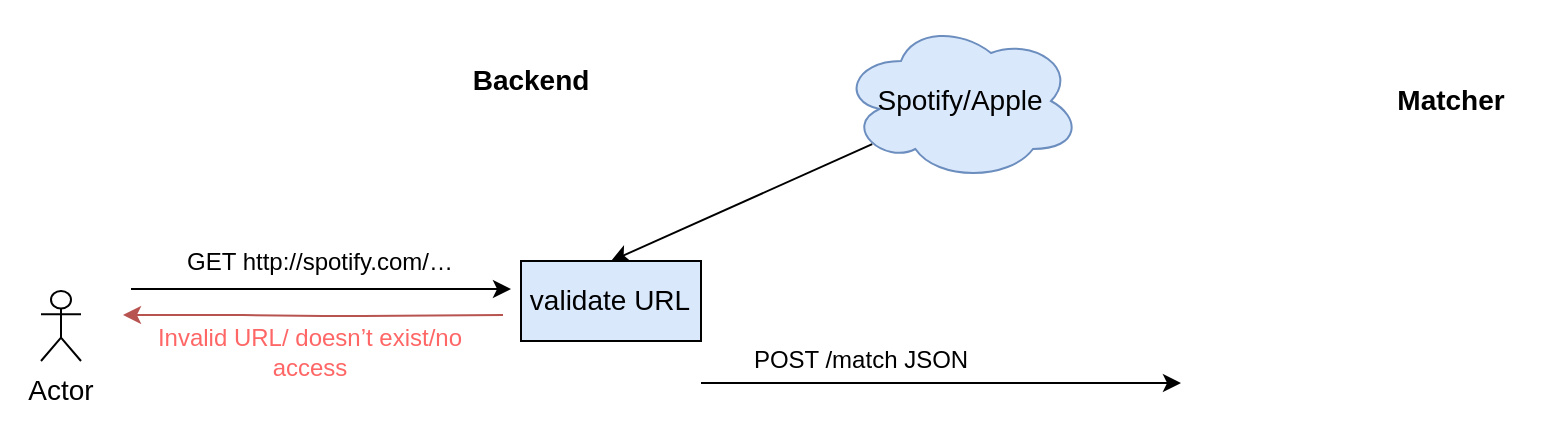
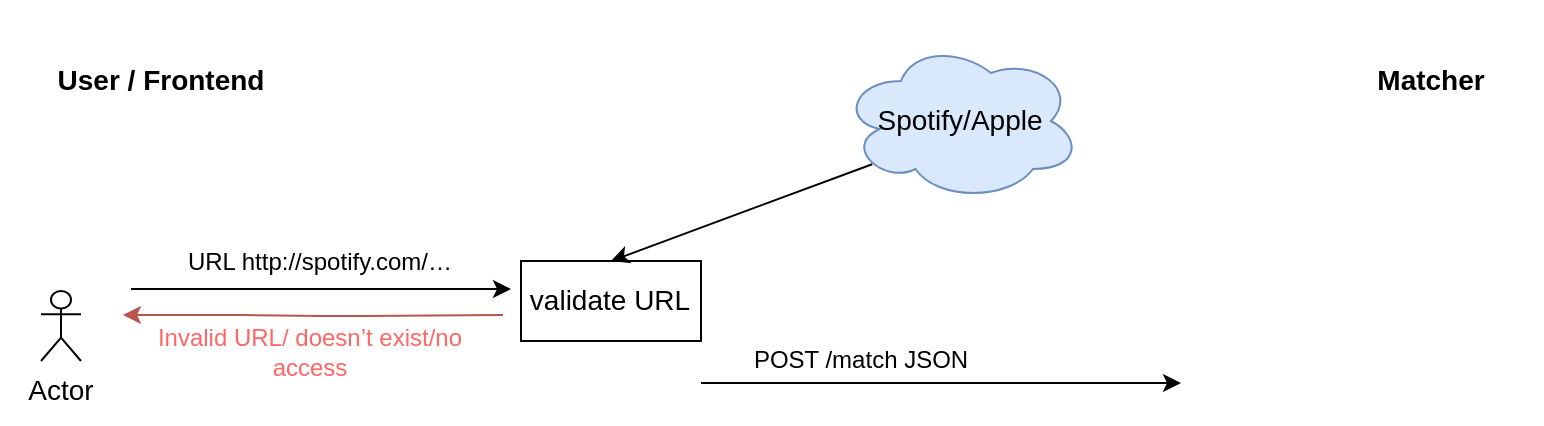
node "User / Frontend": added
node "Backend": removed
node "Spotify/Apple": moved (961, 101) -> (961, 121)
node "Matcher": moved (1451, 101) -> (1431, 81)
node "GET http://spotify.com/…": label "GET http://spotify.com/…" -> "URL http://spotify.com/…"
node "validate URL": fillcolor #dae8fc -> #ffffff
